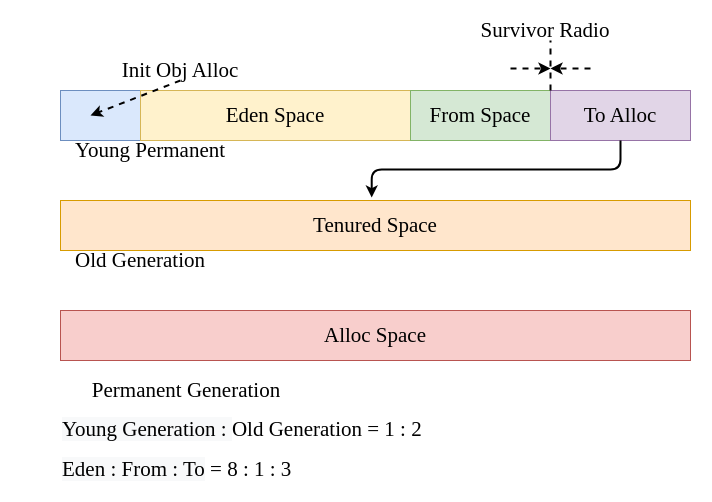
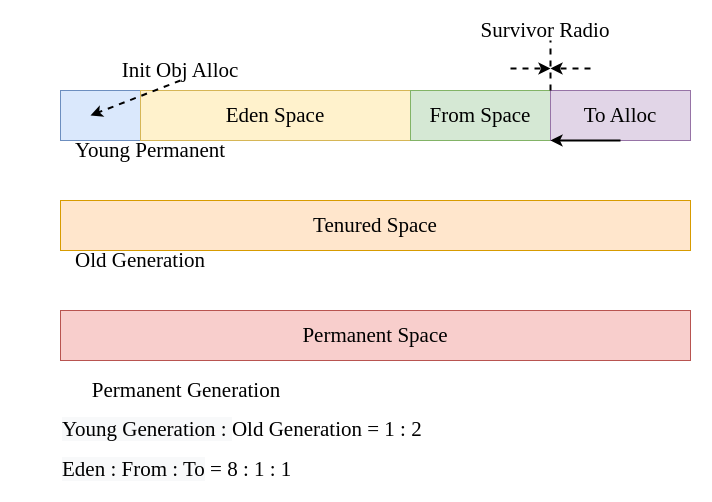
edge "To Alloc" -> "Tenured Space": now "To Alloc" -> "From Space"
node "Alloc Space": label "Alloc Space" -> "Permanent Space"
node "Eden : From : To = 8 : 1 : 3": label "Eden : From : To = 8 : 1 : 3" -> "Eden : From : To = 8 : 1 : 1"
